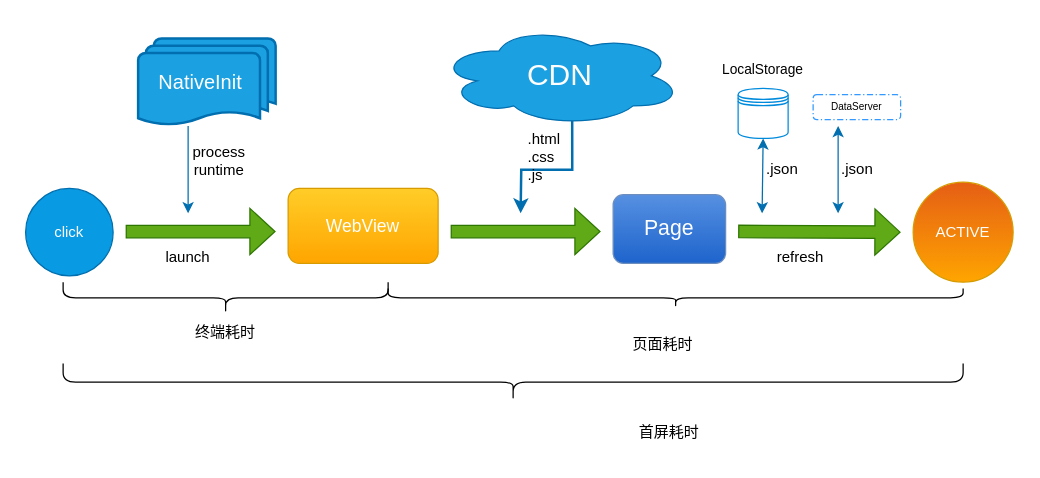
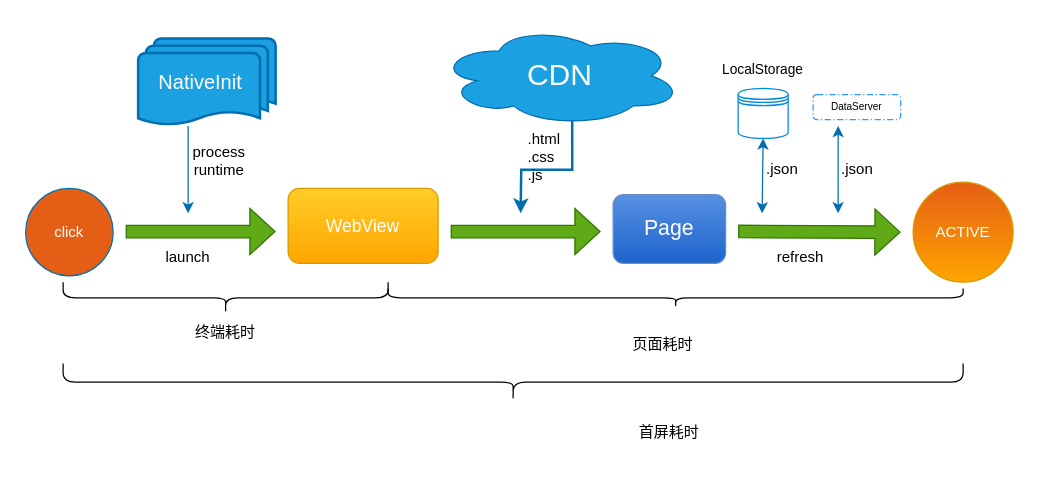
node "click": fillcolor #089ae2 -> #e55e15
